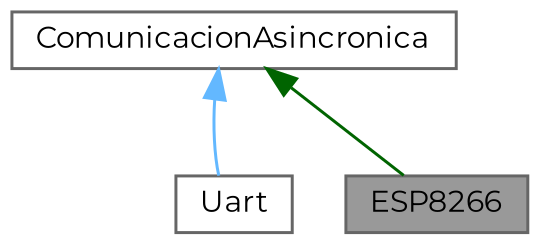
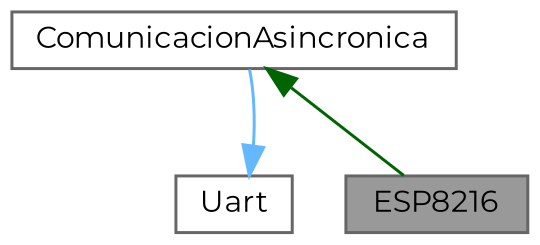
edge "Uart" -> "ComunicacionAsincronica": reversed
node "ESP8266": label "ESP8266" -> "ESP8216"
